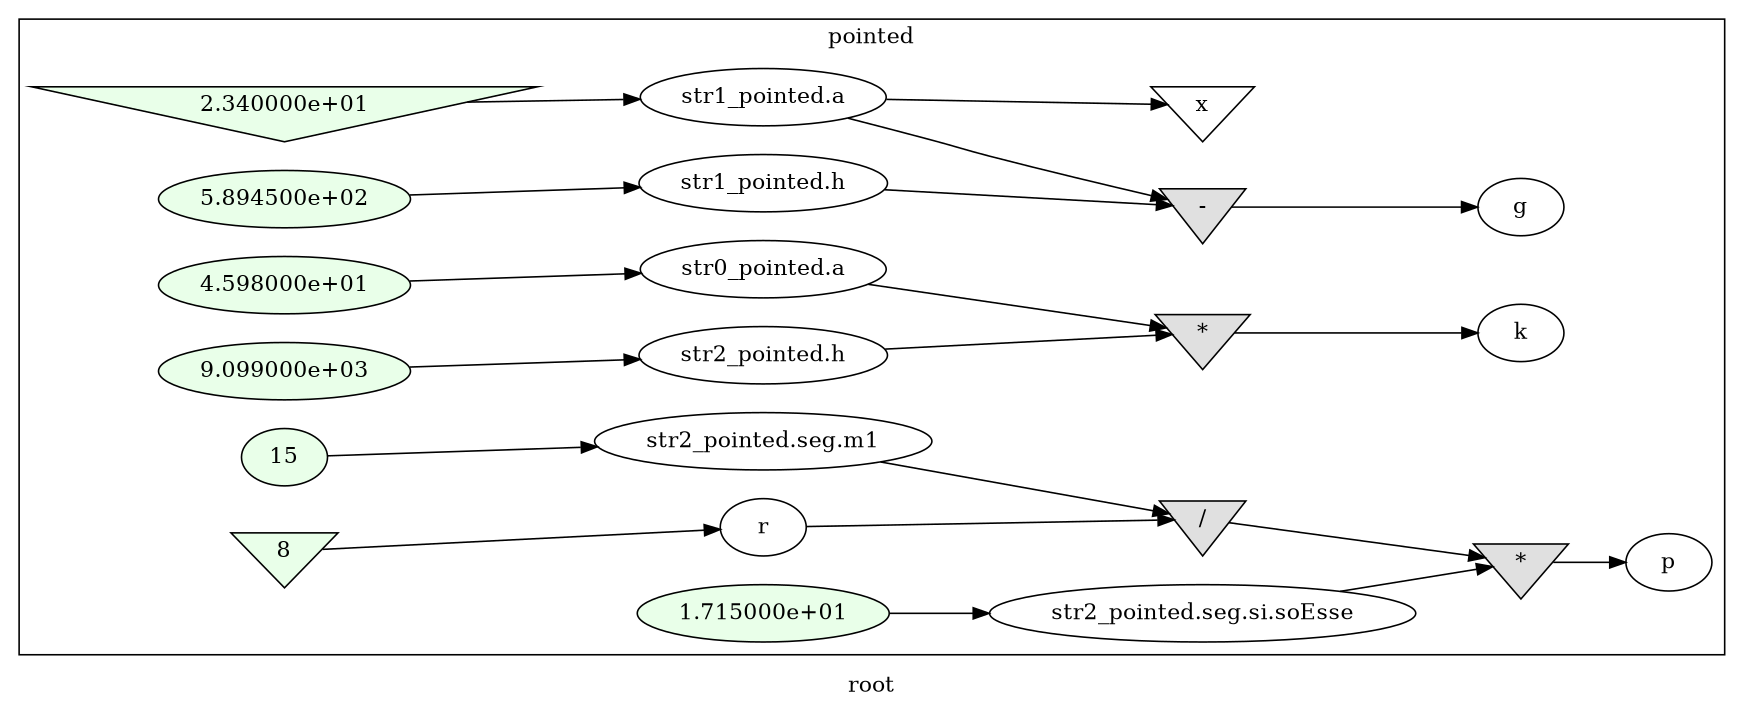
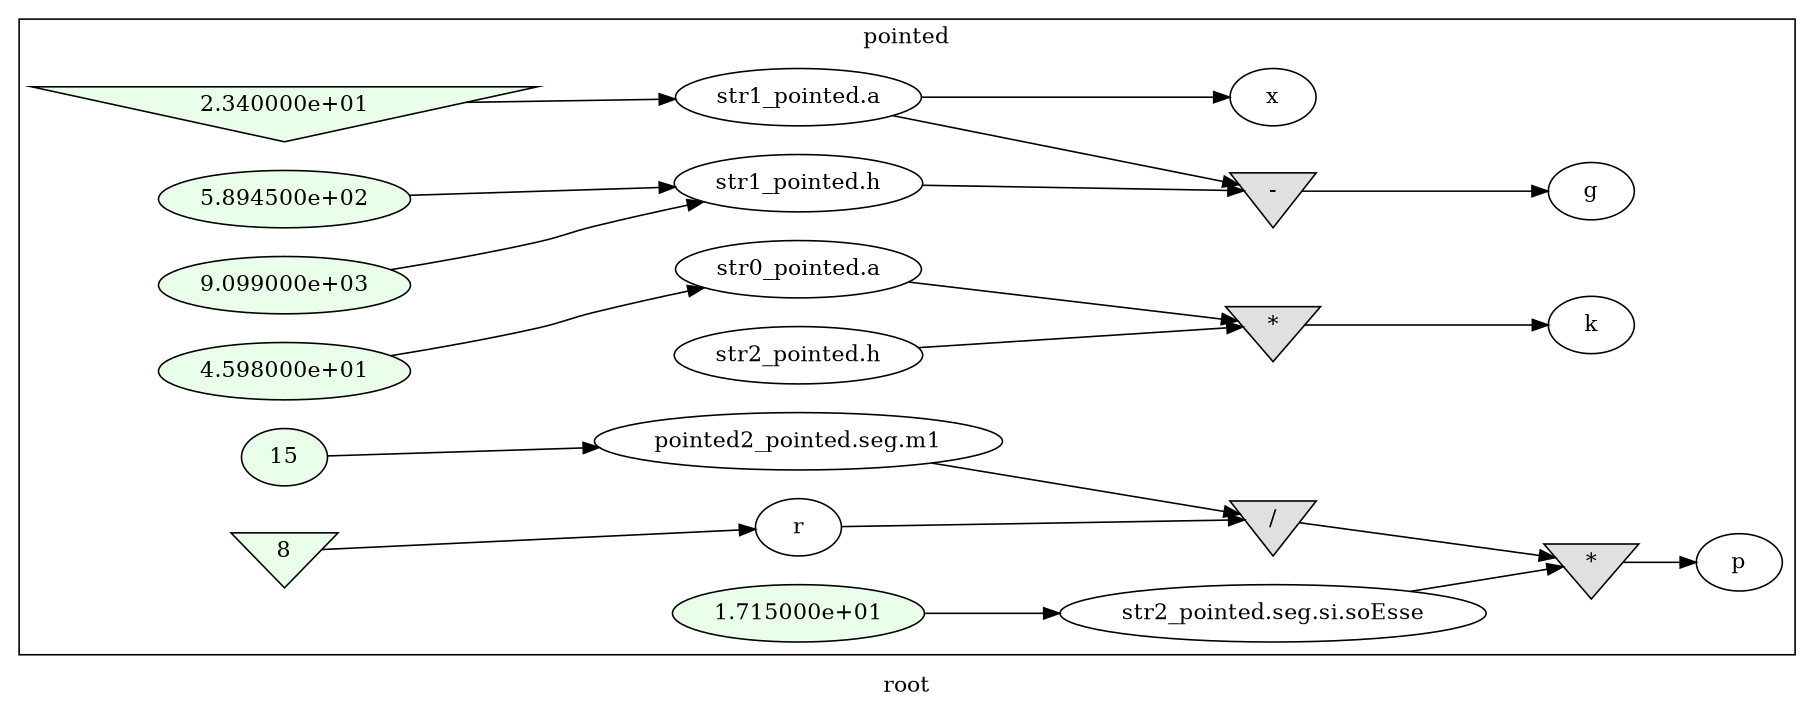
node "x": shape invtriangle -> ellipse
edge "9.099000e+03" -> "str2_pointed.h": now "9.099000e+03" -> "str1_pointed.h"
node "str2_pointed.seg.m1": label "str2_pointed.seg.m1" -> "pointed2_pointed.seg.m1"
